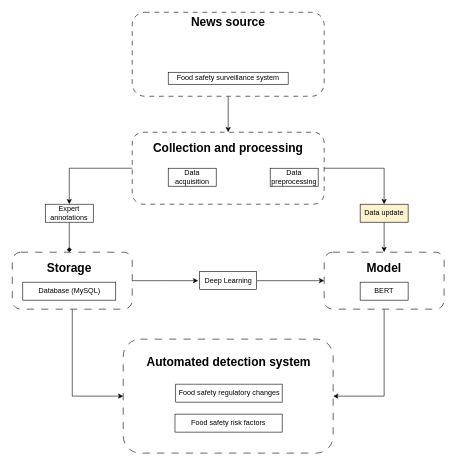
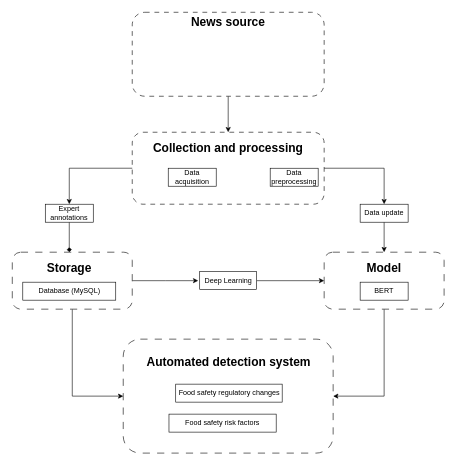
node "Food safety surveillance system": removed
node "Data update": fillcolor #fff2cc -> #ffffff
node "Food safety risk factors": moved (229, 423) -> (223, 423)
